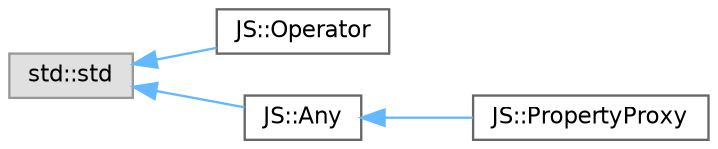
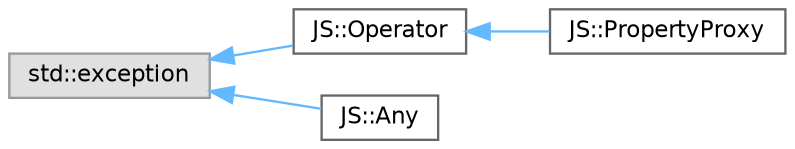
node "std::std": label "std::std" -> "std::exception"
edge "JS::PropertyProxy" -> "JS::Any": now "JS::PropertyProxy" -> "JS::Operator"
